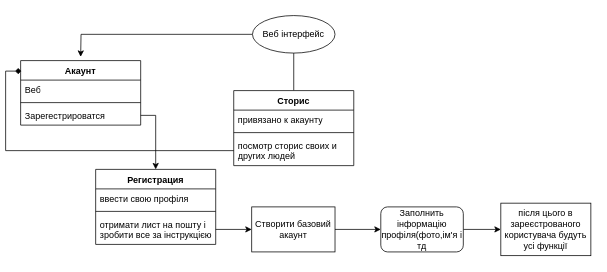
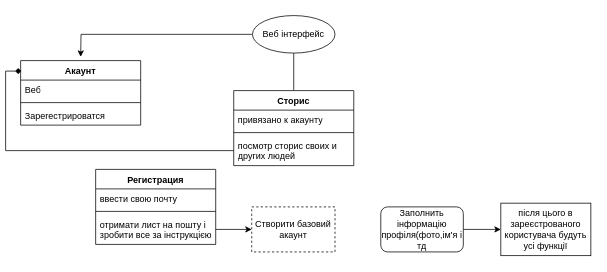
edge "Зарегестрироватся" -> "Регистрация": removed
node "ввести свою профіля": label "ввести свою профіля" -> "ввести свою почту"
node "Створити базовий акаунт": style solid -> dashed
edge "Створити базовий акаунт" -> "Заполнить інформацію профіля(фото,ім'я і тд": removed
